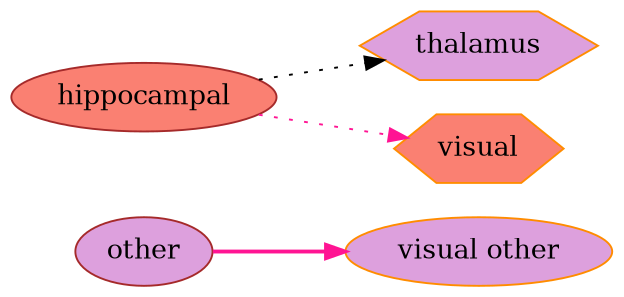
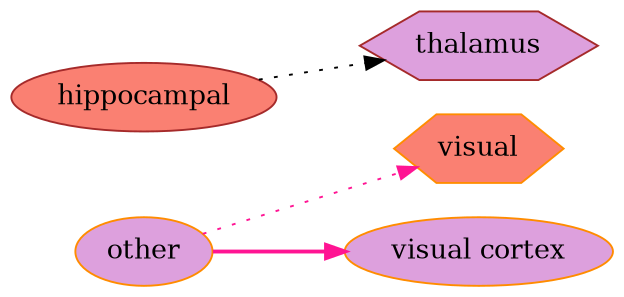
node "thalamus": color darkorange -> brown
edge "hippocampal" -> "visual": now "other" -> "visual"
node "other": color brown -> darkorange
node "visual other": label "visual other" -> "visual cortex"
